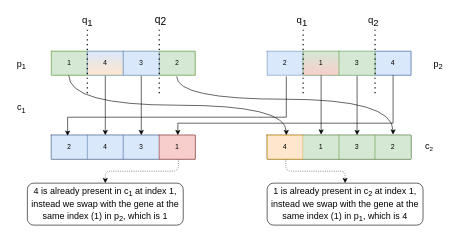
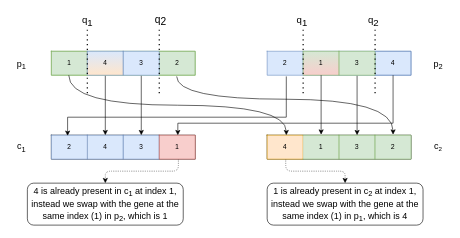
node "c1": moved (21, 108) -> (21, 147)
node "c2": moved (429, 147) -> (438, 147)
